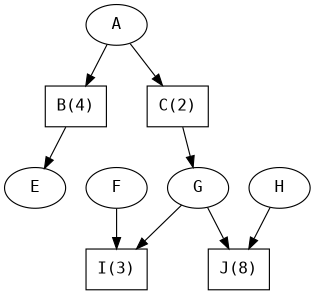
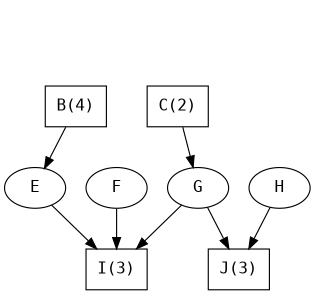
node "A": removed
edge "E" -> "I(3)": added
node "J(8)": label "J(8)" -> "J(3)"
